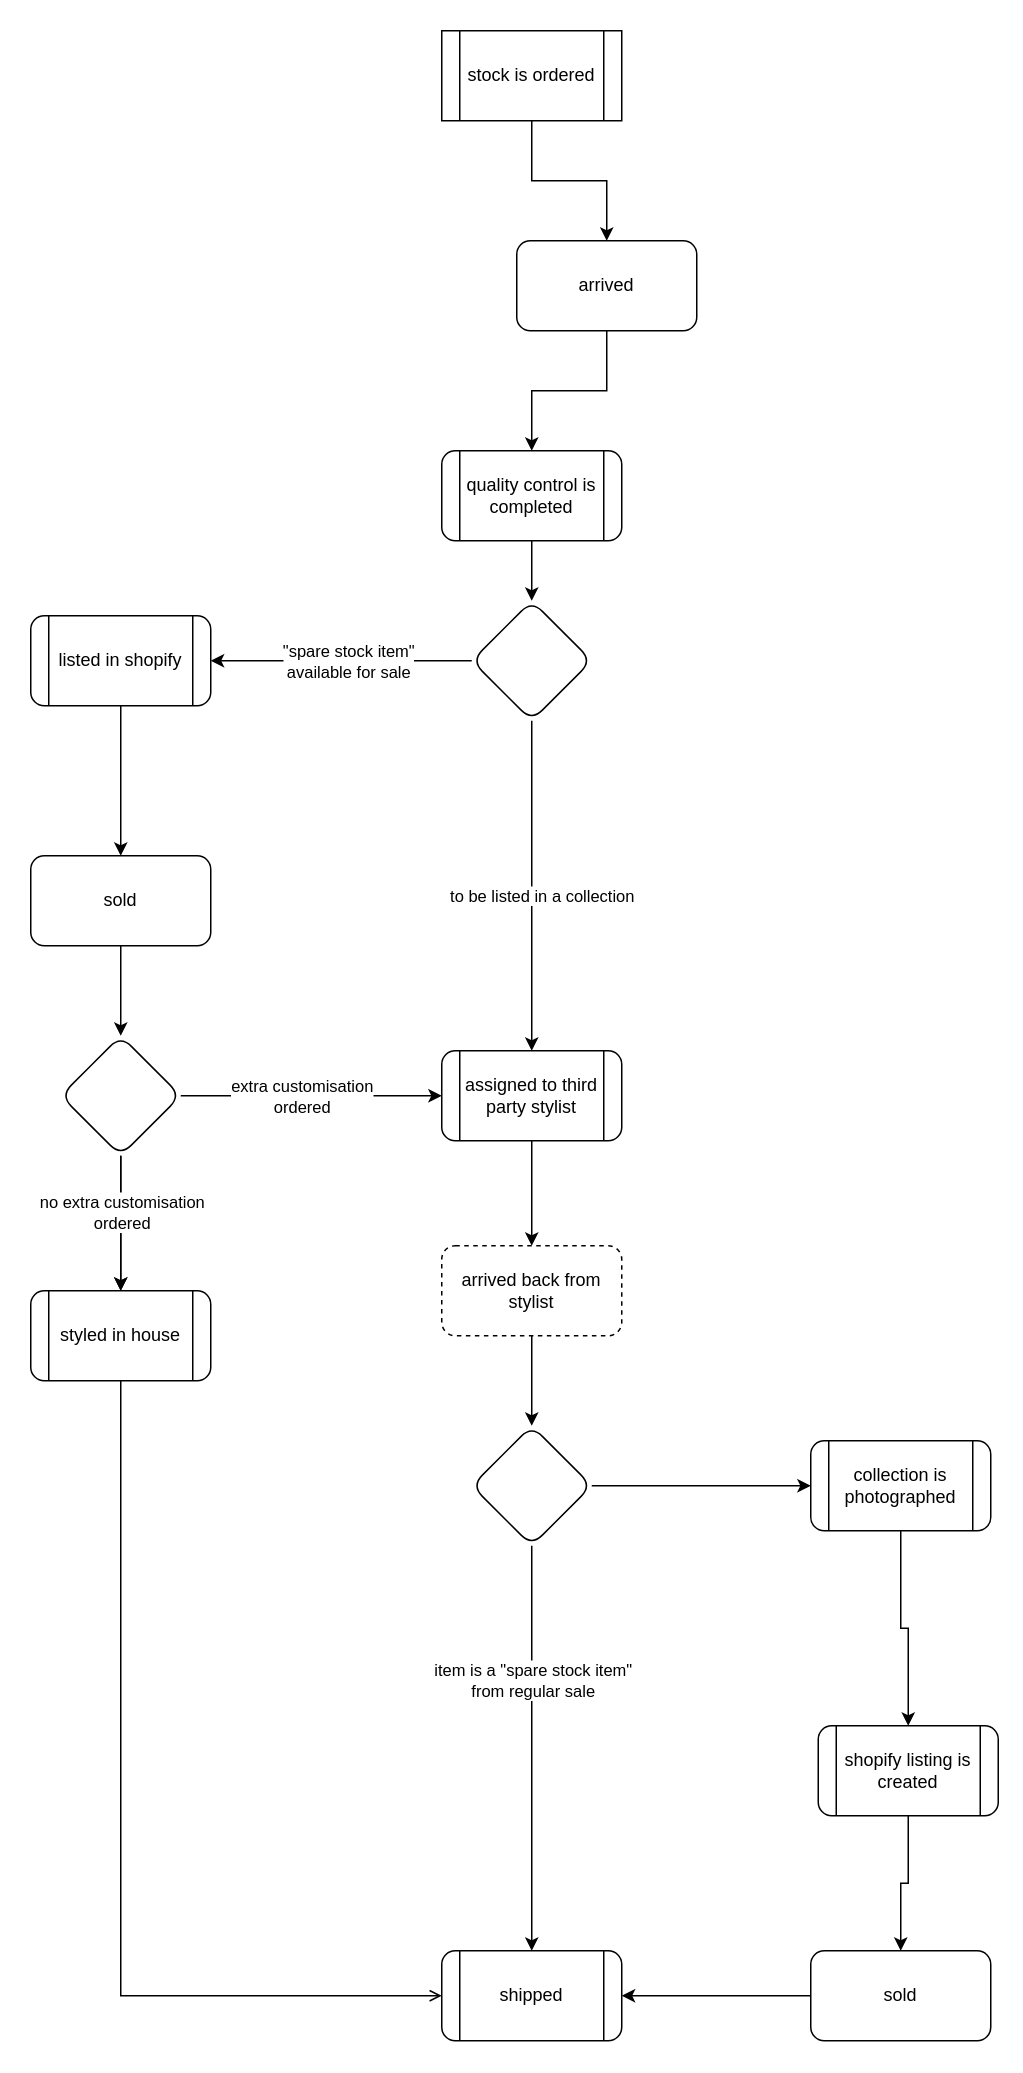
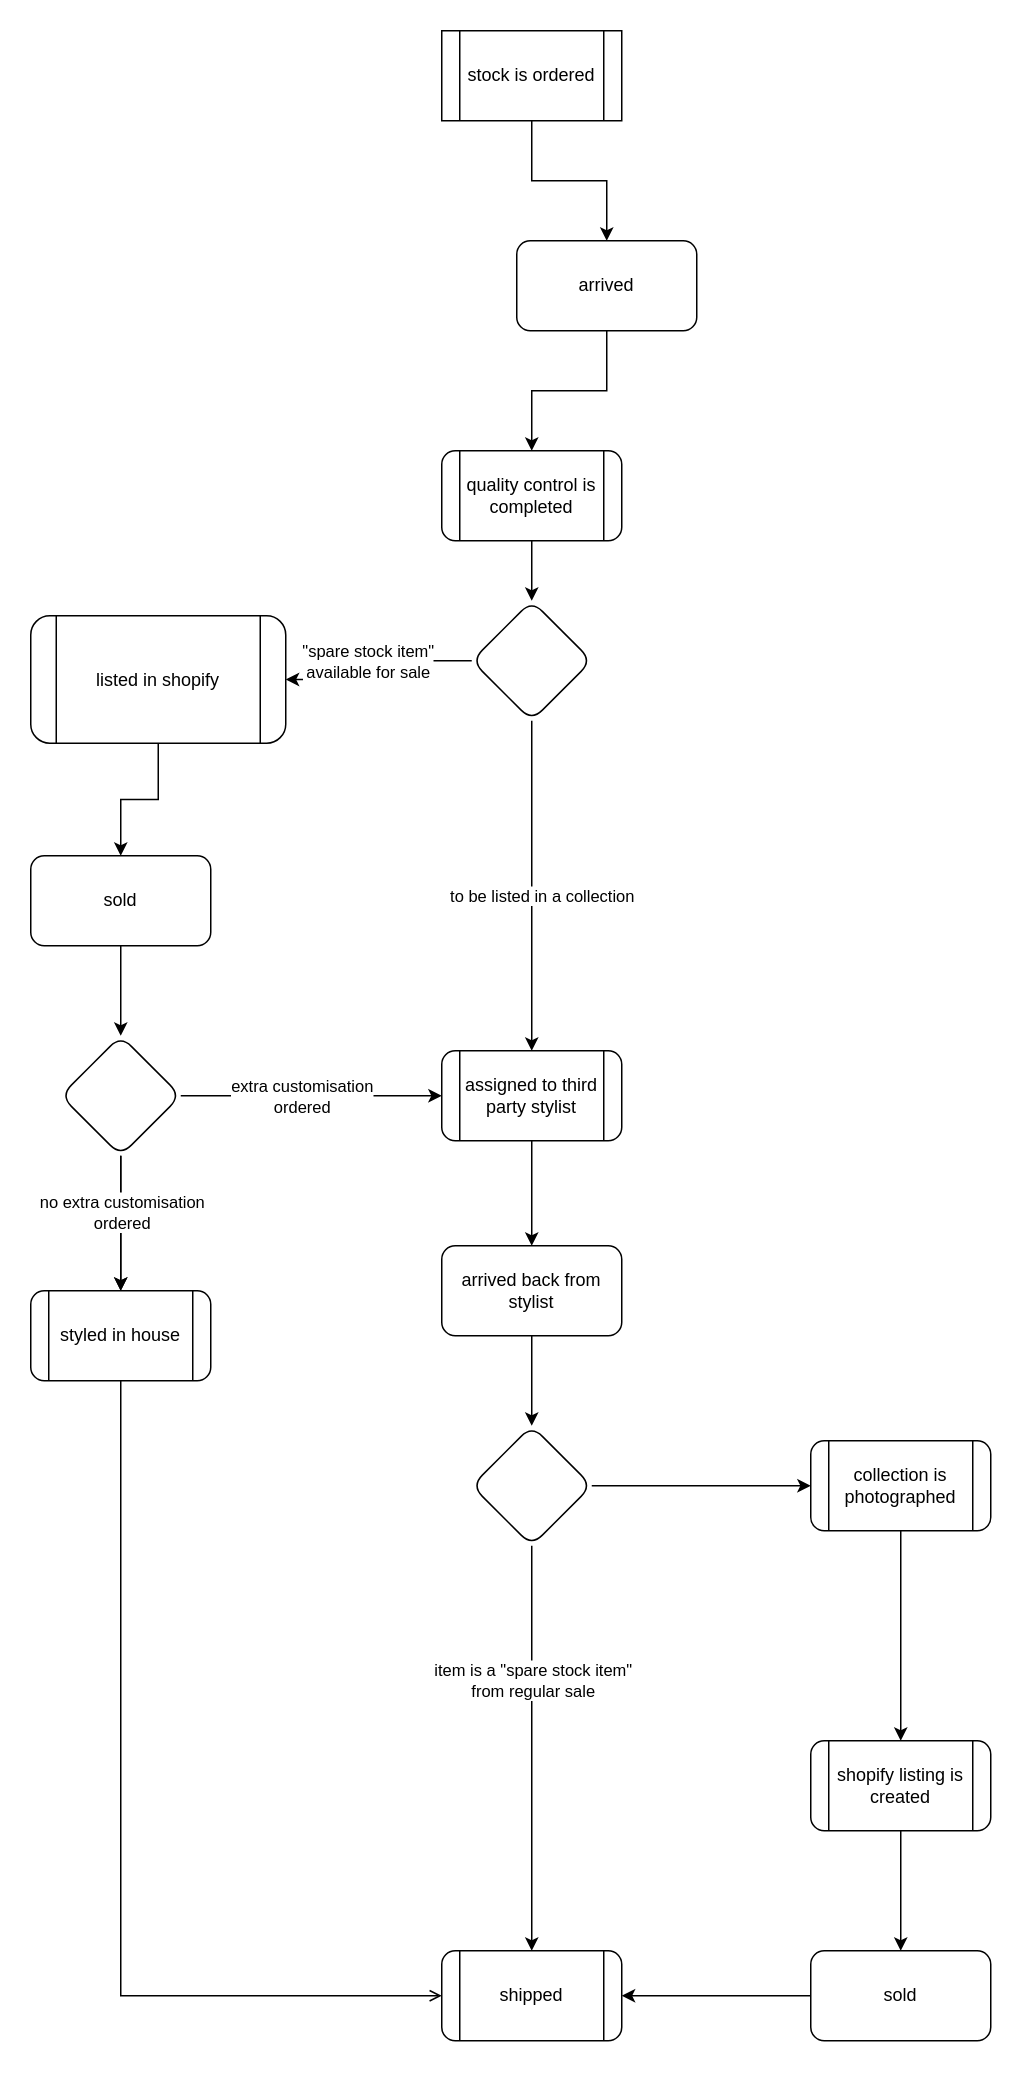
node "listed in shopify": size 180x90 -> 255x128
node "arrived back from stylist": style dashed -> solid
node "shopify listing is created": moved (908, 1771) -> (901, 1786)
